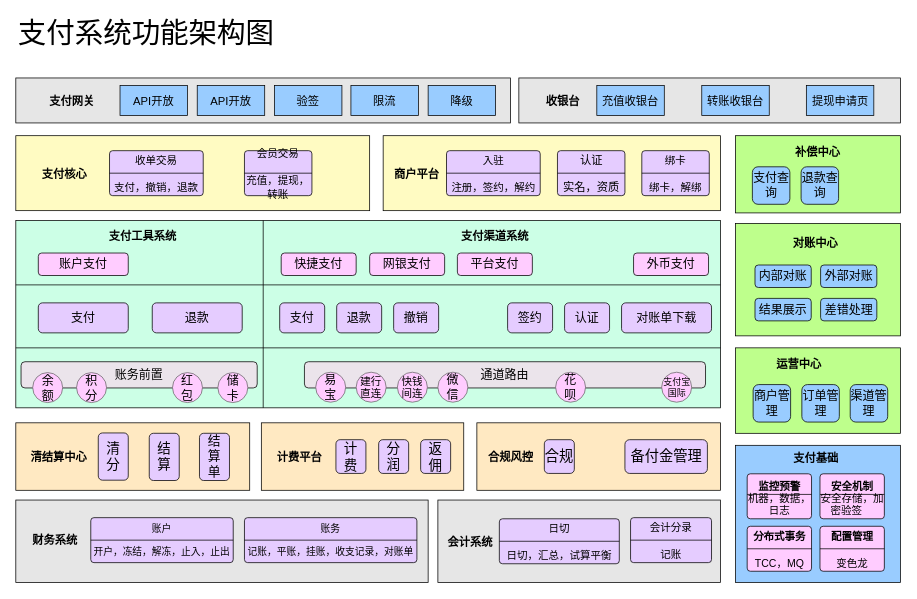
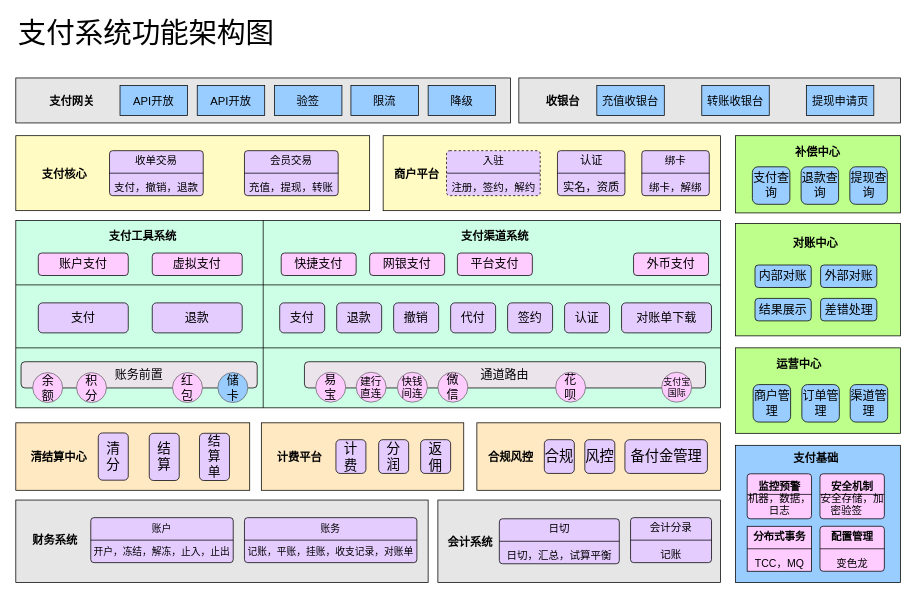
node "会员交易 充值，提现，转账": size 68x45 -> 94x45
node "入驻 注册，签约，解约": style solid -> dashed
node "提现查询": added
node "虚拟支付": added
node "代付": added
node "储 卡": fillcolor #ffccff -> #99ccff
node "风控": added
node "分布式事务 TCC，MQ": shape rounded rectangle -> rectangle
